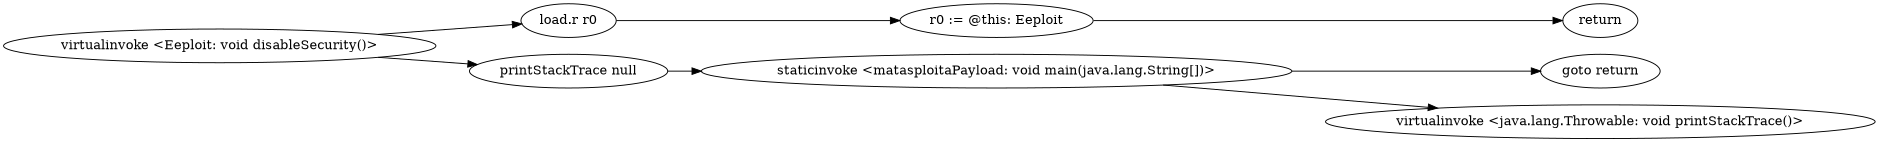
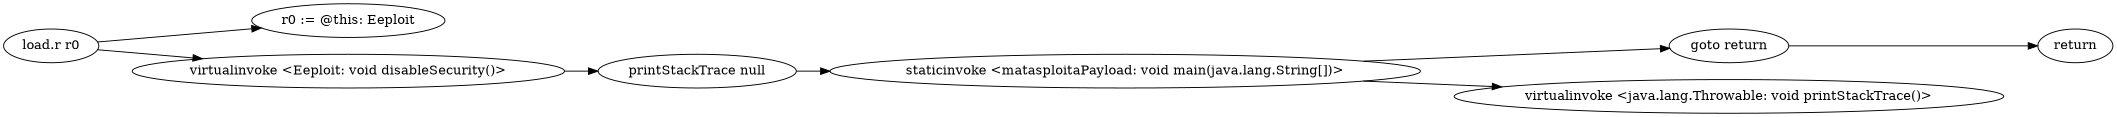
edge "r0 := @this: Eeploit" -> "return": now "goto return" -> "return"
edge "virtualinvoke <Eeploit: void disableSecurity()>" -> "load.r r0": reversed
